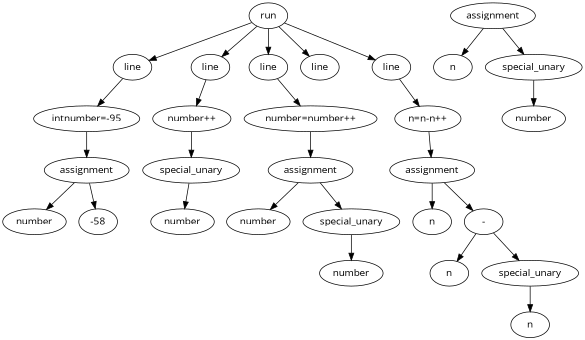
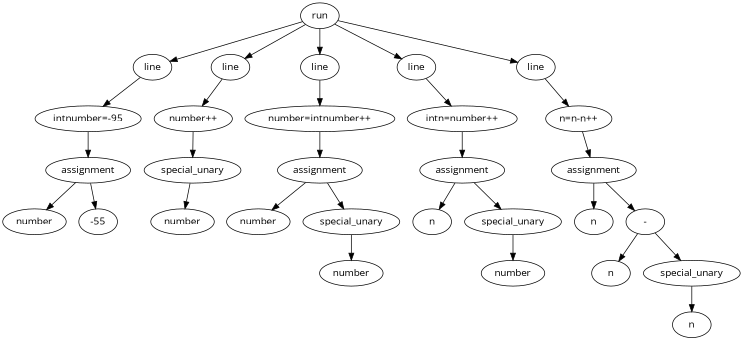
node "number=number++": label "number=number++" -> "number=intnumber++"
node "intn=number++": added
node "-58": label "-58" -> "-55"
